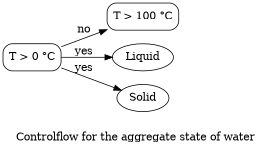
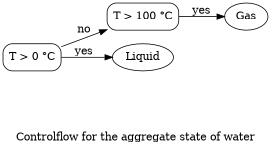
node "Gas": added
node "Solid": removed
